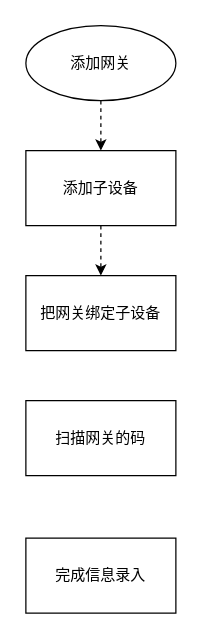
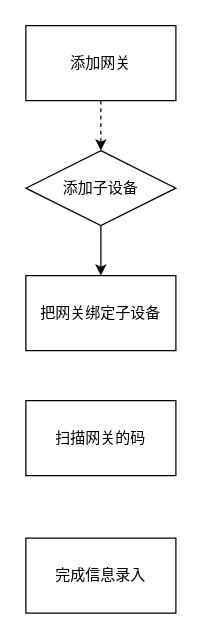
node "添加网关": shape ellipse -> rectangle
node "添加子设备": shape rectangle -> diamond
edge "添加子设备" -> "把网关绑定子设备": style dashed -> solid
